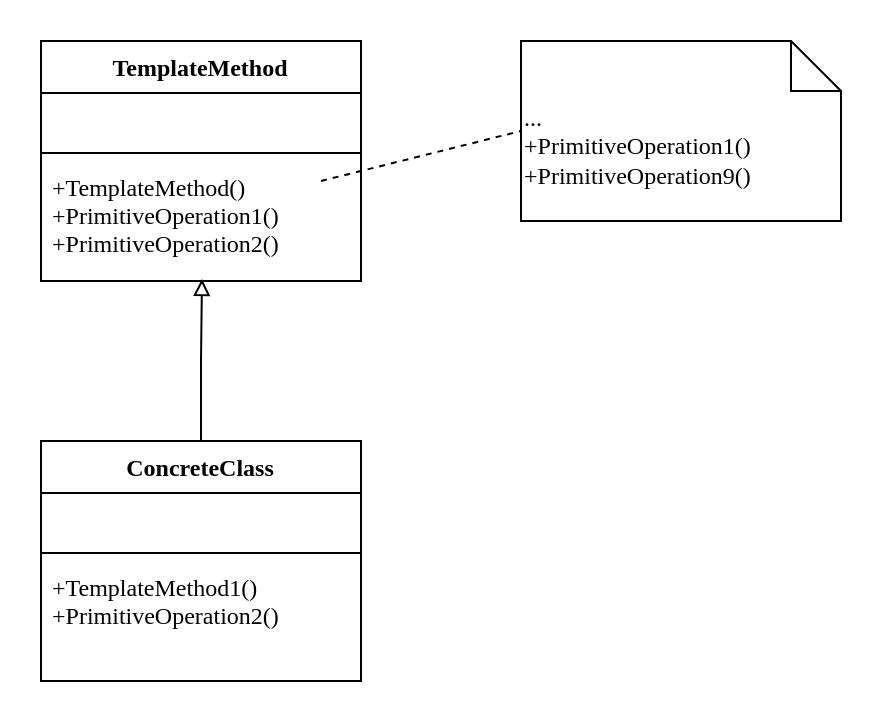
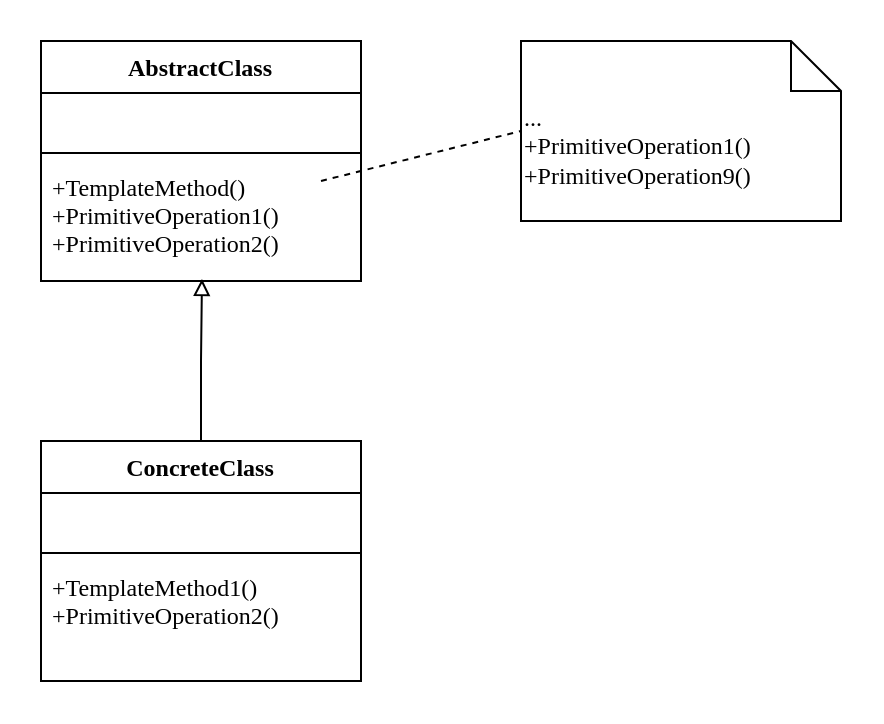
node "TemplateMethod": label "TemplateMethod" -> "AbstractClass"
